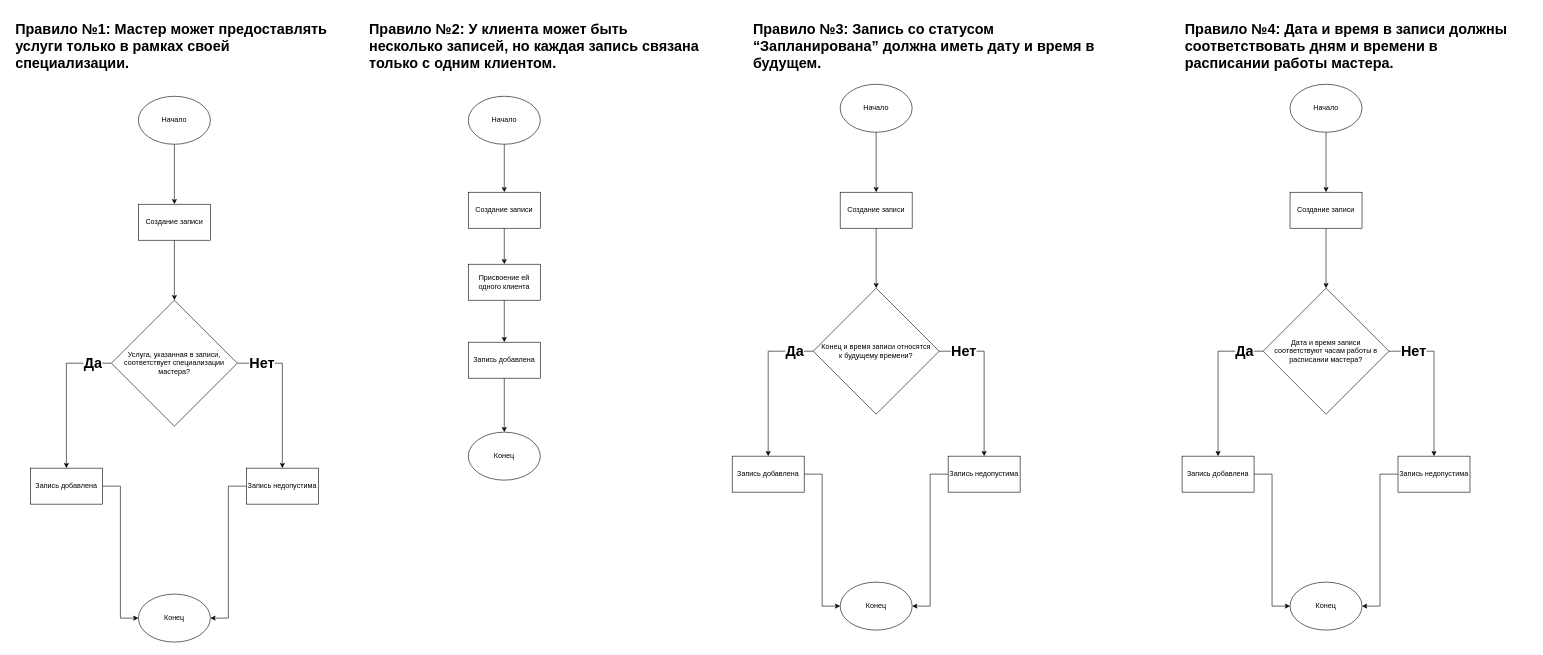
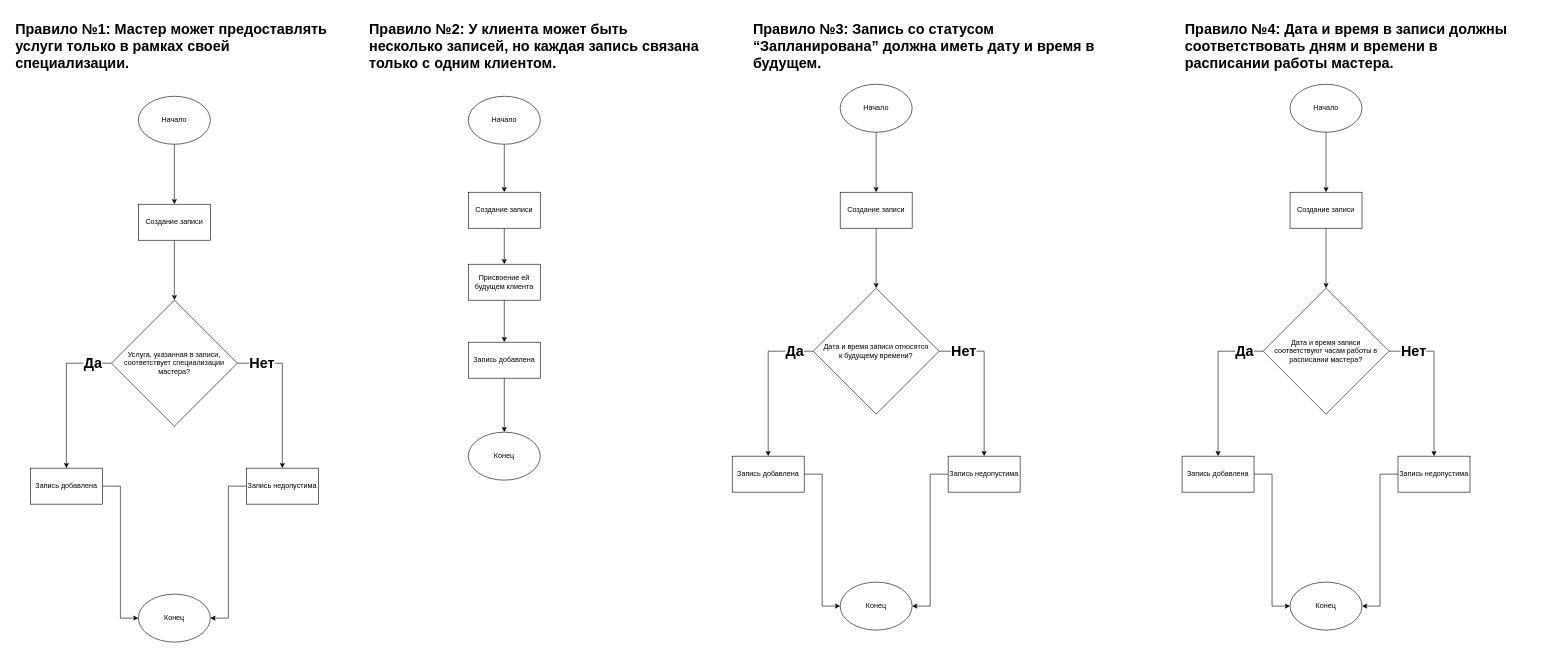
node "Присвоение ей одного клиента": label "Присвоение ей одного клиента" -> "Присвоение ей будущем клиента"
node "Конец и время записи относятся к будущему времени?": label "Конец и время записи относятся к будущему времени?" -> "Дата и время записи относятся к будущему времени?"
